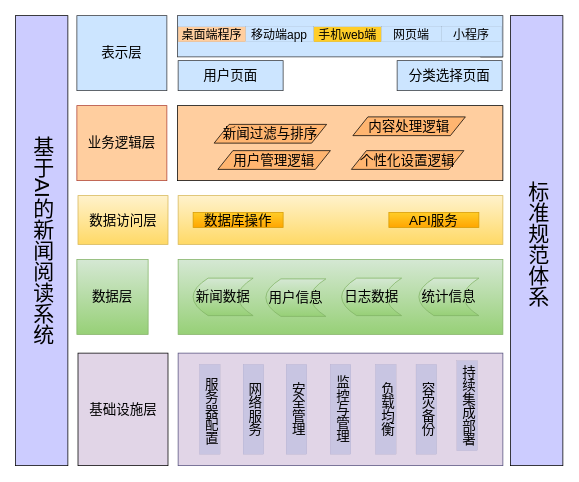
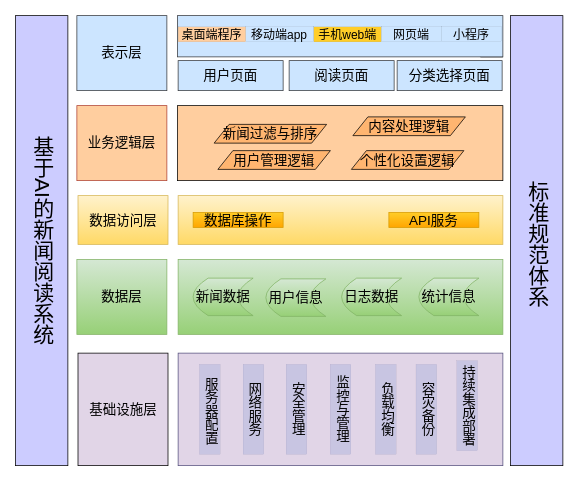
node "阅读页面": added
node "数据层": size 71x75 -> 90x75
